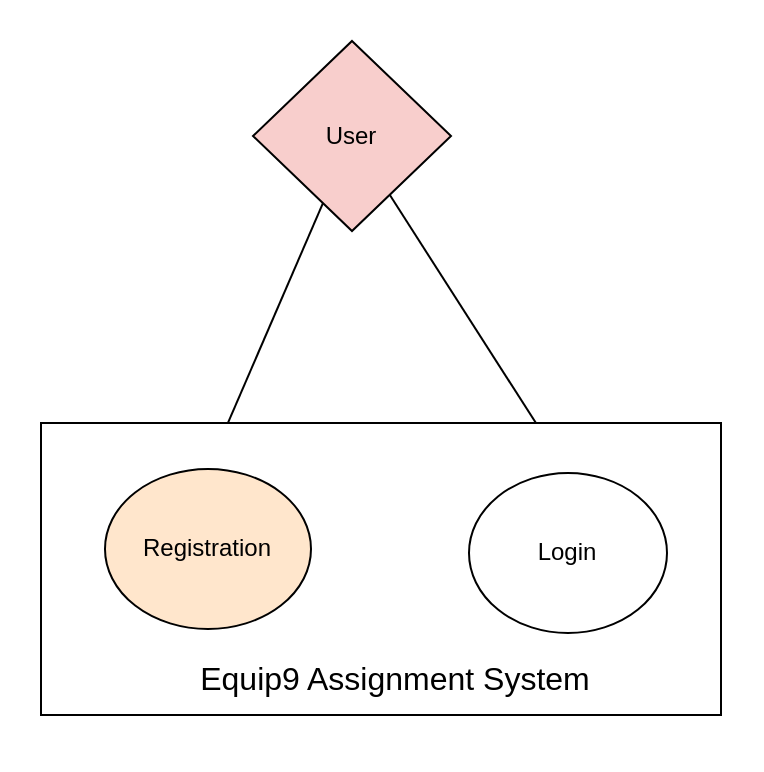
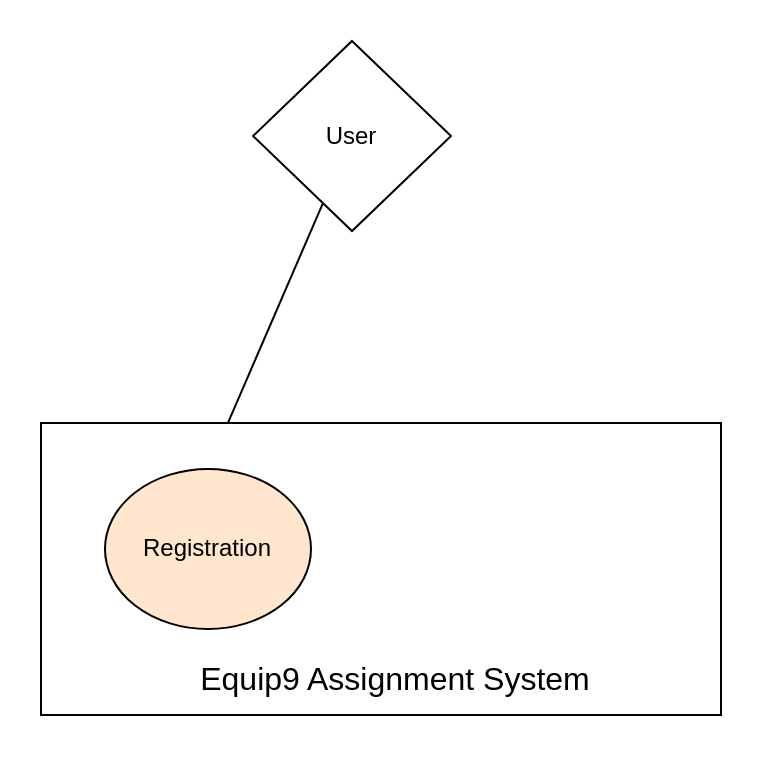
node "User": fillcolor #f8cecc -> #ffffff
edge "User" -> "Login": removed
node "Login": removed
